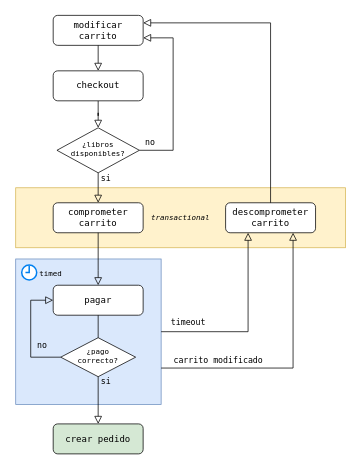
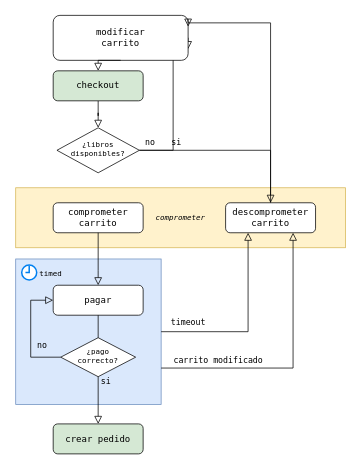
node "modificar carrito": size 90x30 -> 135x45
node "checkout": fillcolor #ffffff -> #d5e8d4
edge "¿libros disponibles?" -> "comprometer carrito": now "¿libros disponibles?" -> "descomprometer carrito"
node "transactional": label "transactional" -> "comprometer"
